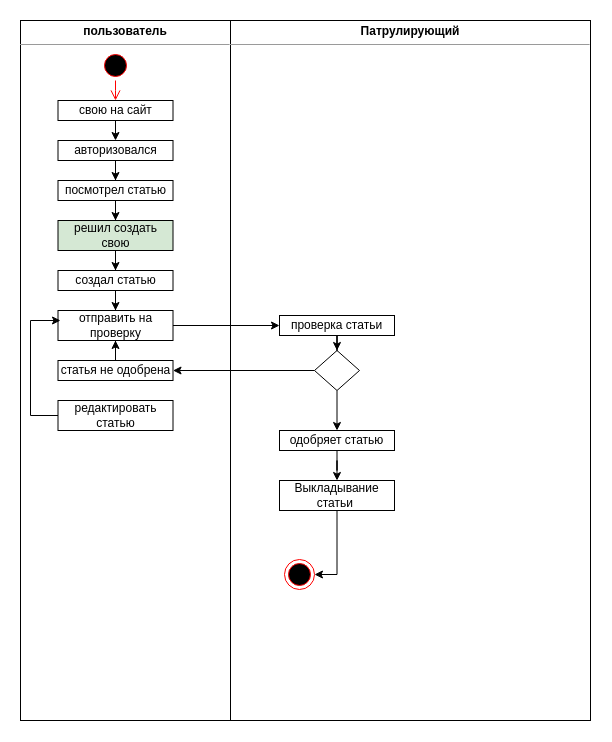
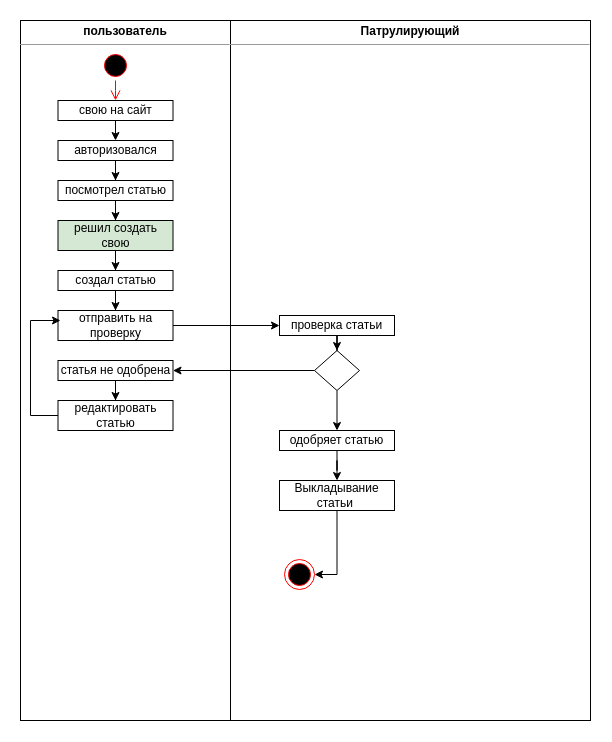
edge "статья не одобрена" -> "отправить на проверку": now "статья не одобрена" -> "редактировать статью"
